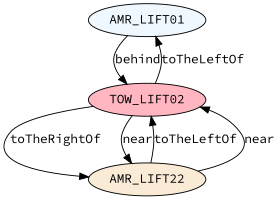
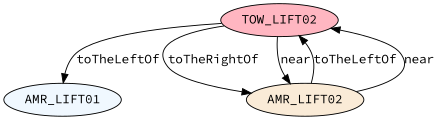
edge "AMR_LIFT01" -> "TOW_LIFT02": removed, label "behind"
node "AMR_LIFT22": label "AMR_LIFT22" -> "AMR_LIFT02"
